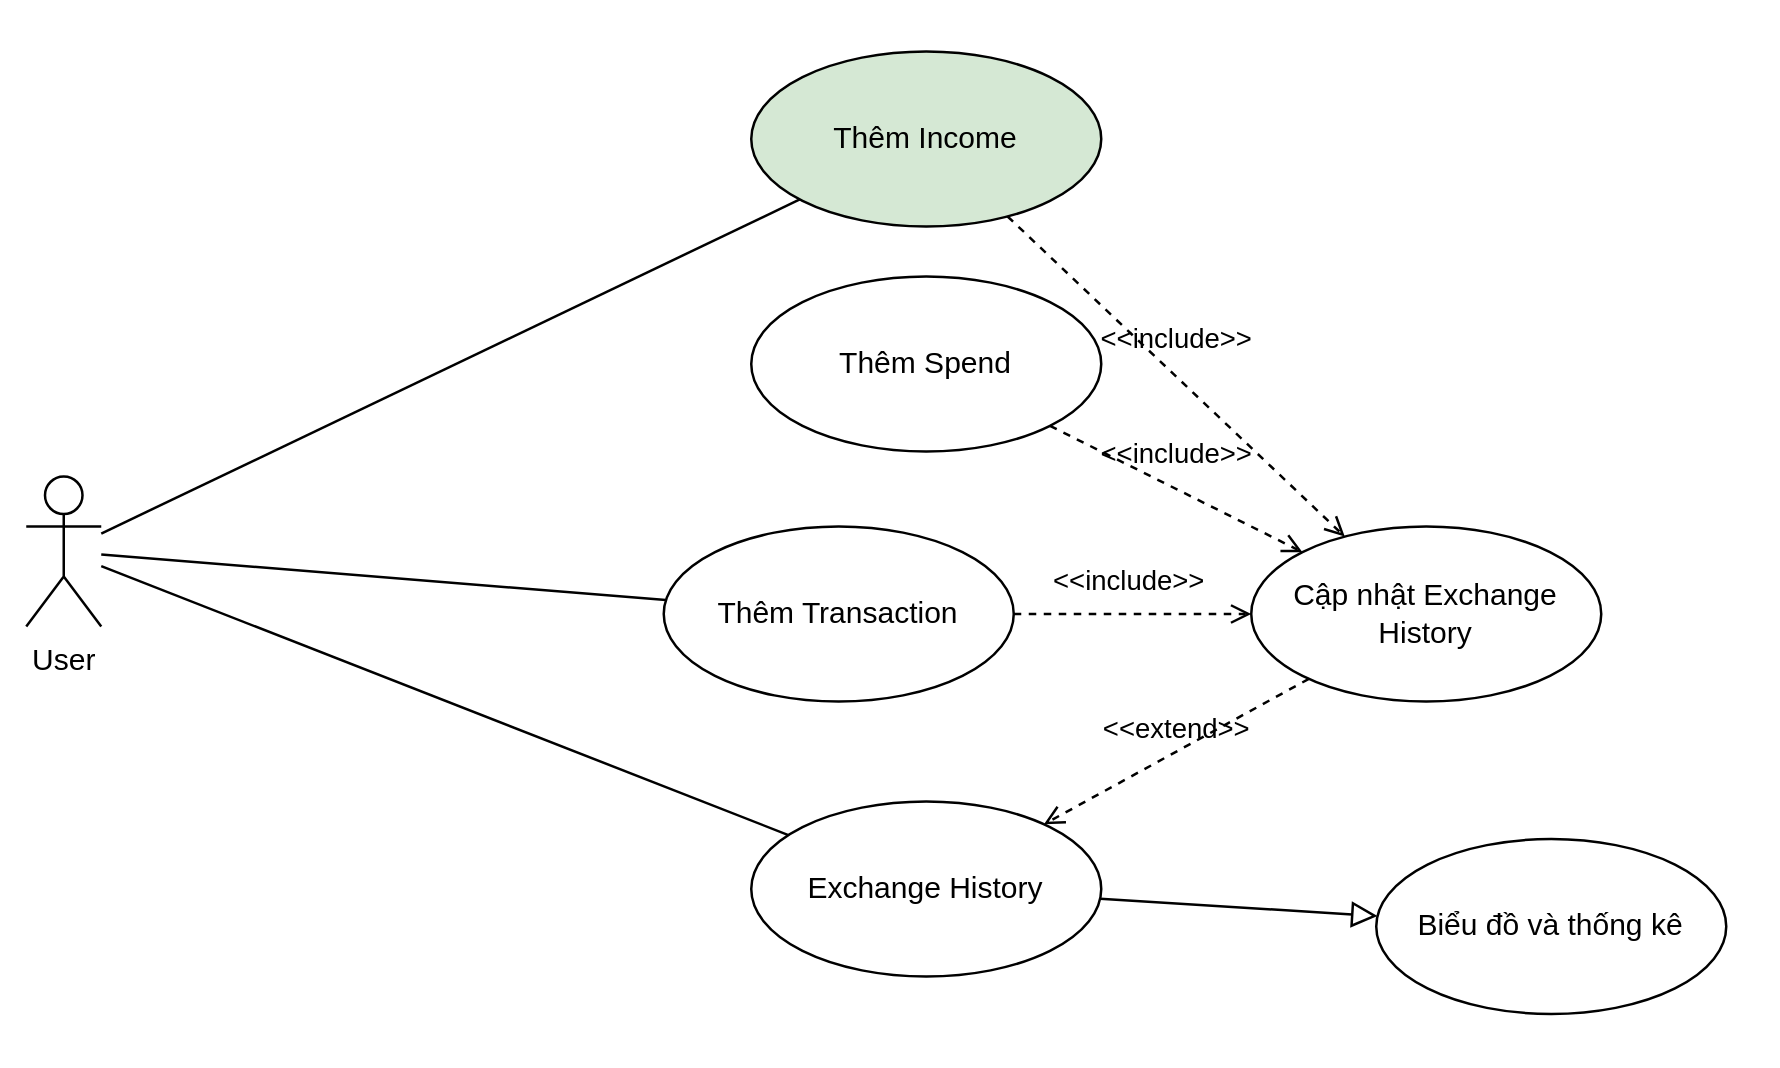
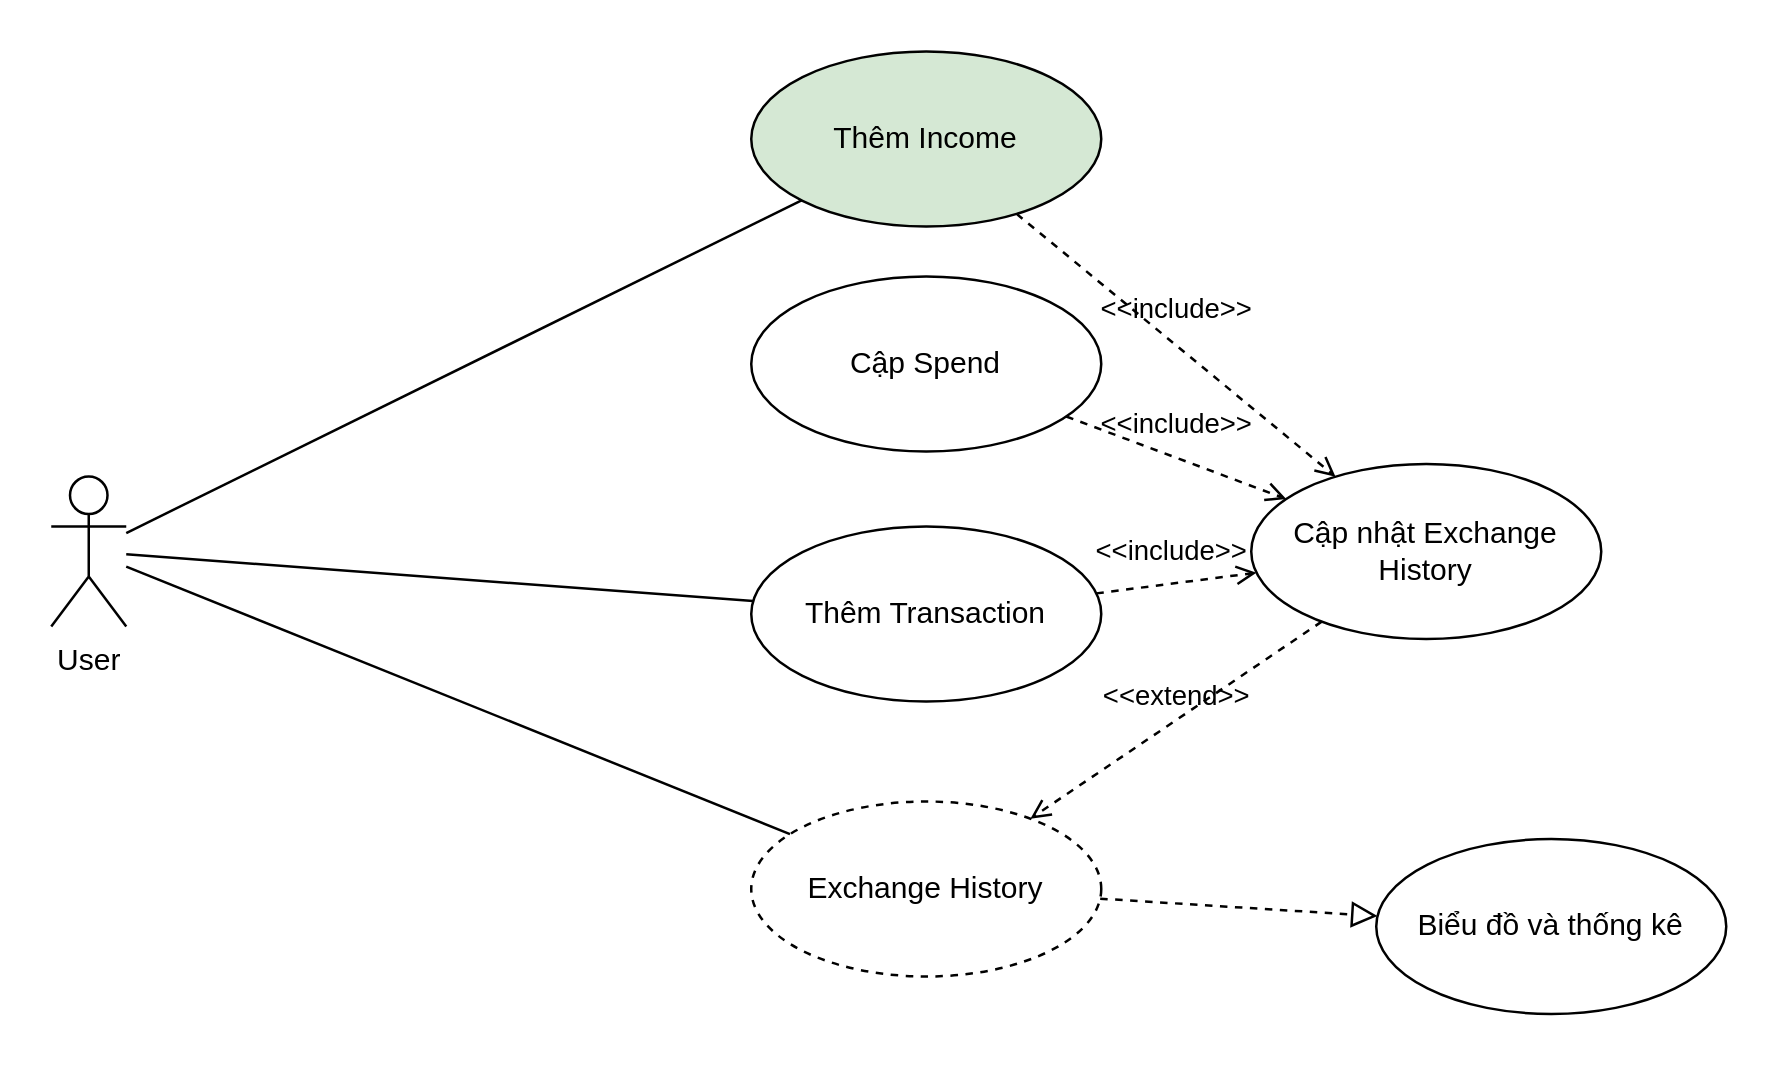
node "Thêm Spend": label "Thêm Spend" -> "Cập Spend"
node "User": moved (64, 551) -> (89, 551)
node "Thêm Transaction": moved (839, 614) -> (926, 614)
node "Cập nhật Exchange History": moved (1426, 614) -> (1426, 551)
node "Exchange History": style solid -> dashed
edge "Exchange History" -> "Biểu đồ và thống kê": style solid -> dashed
